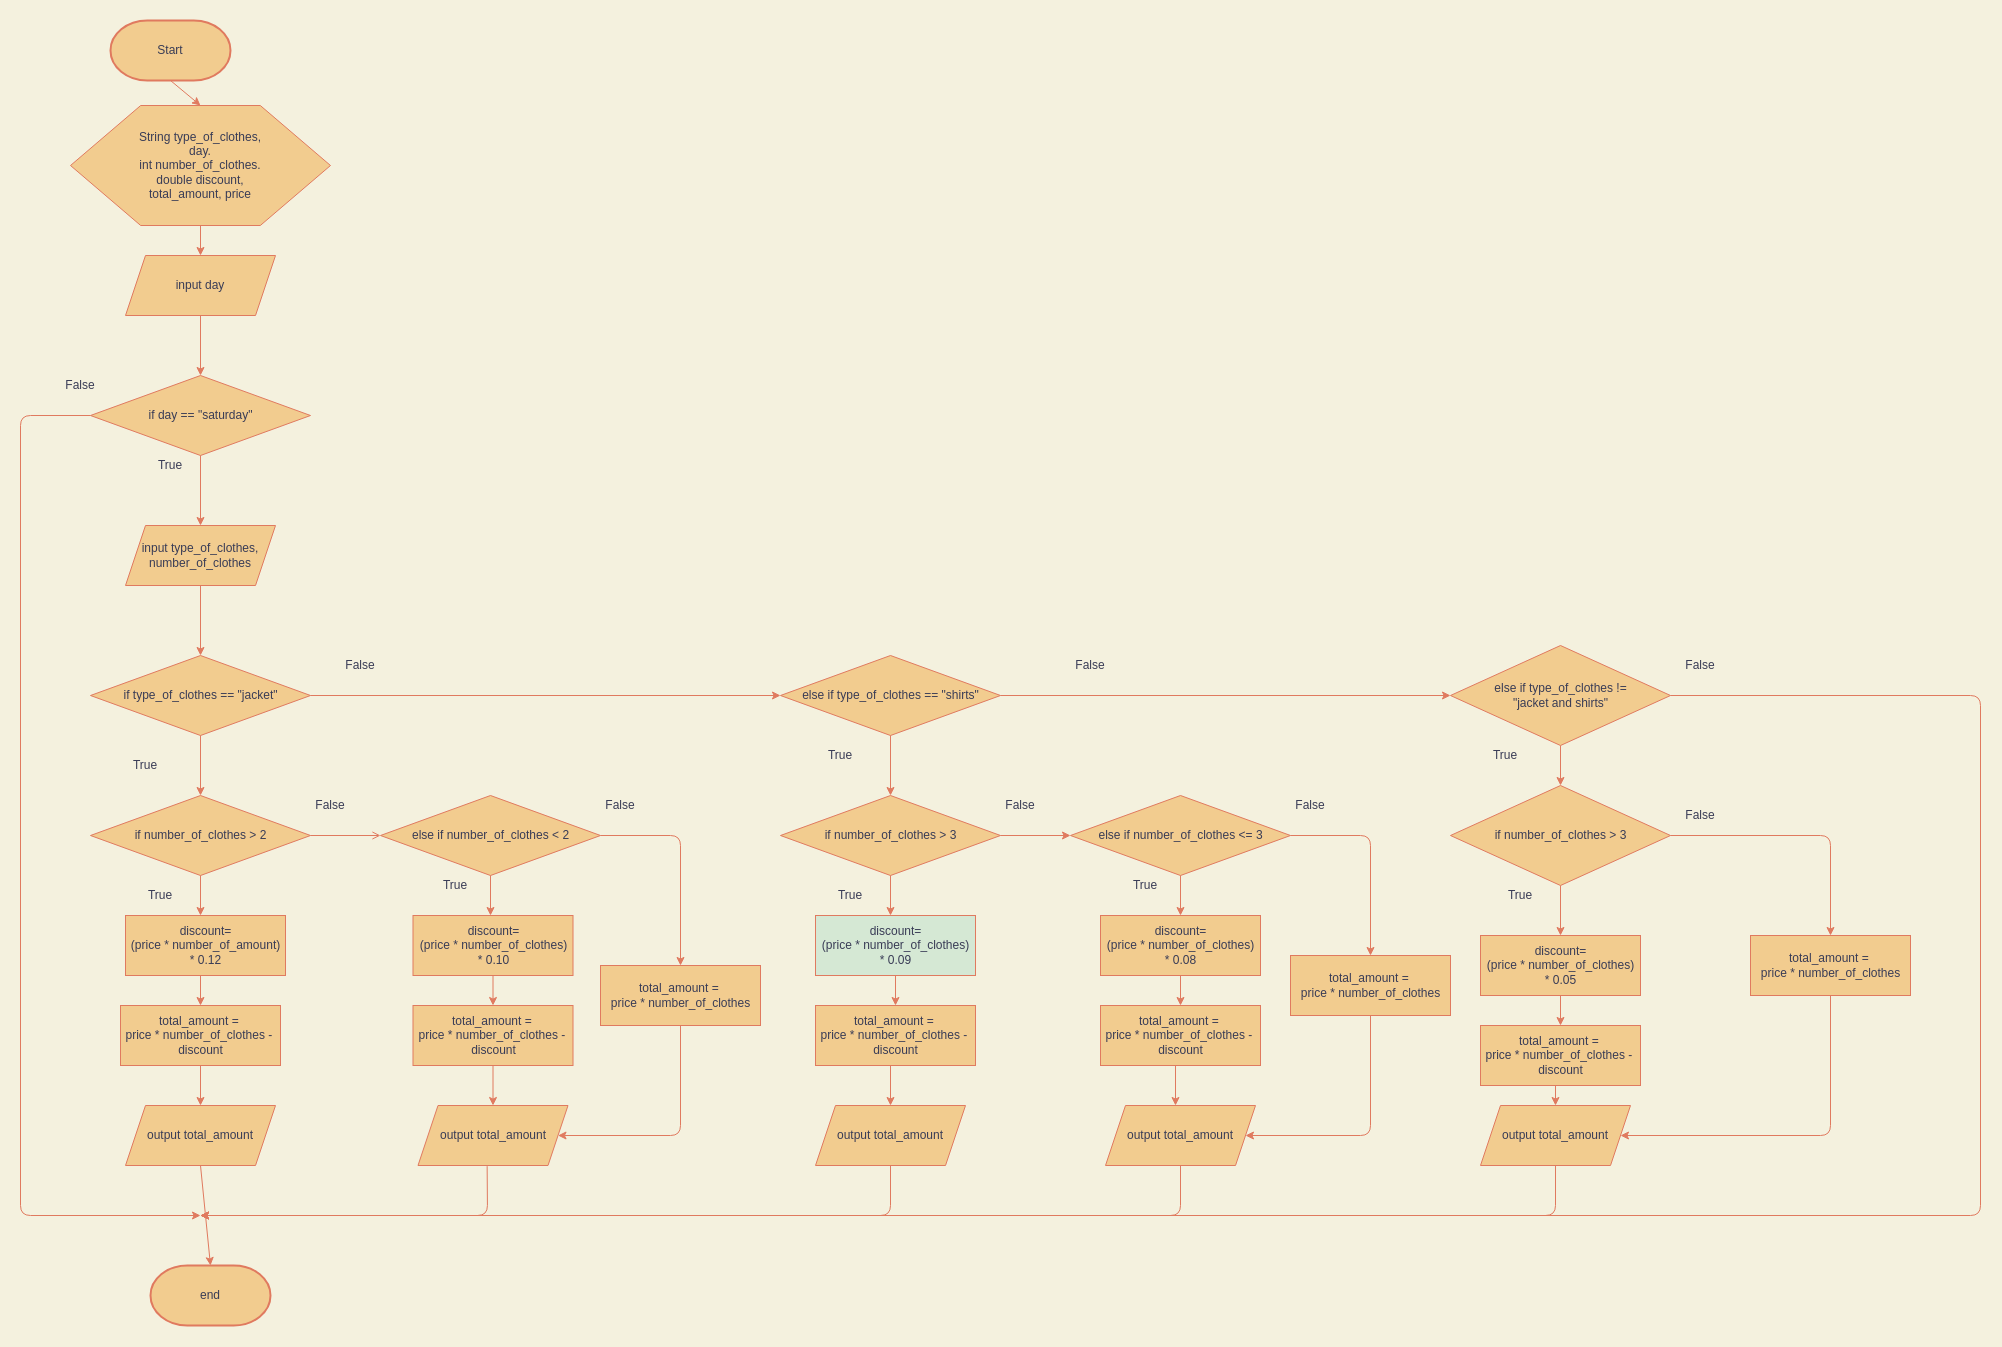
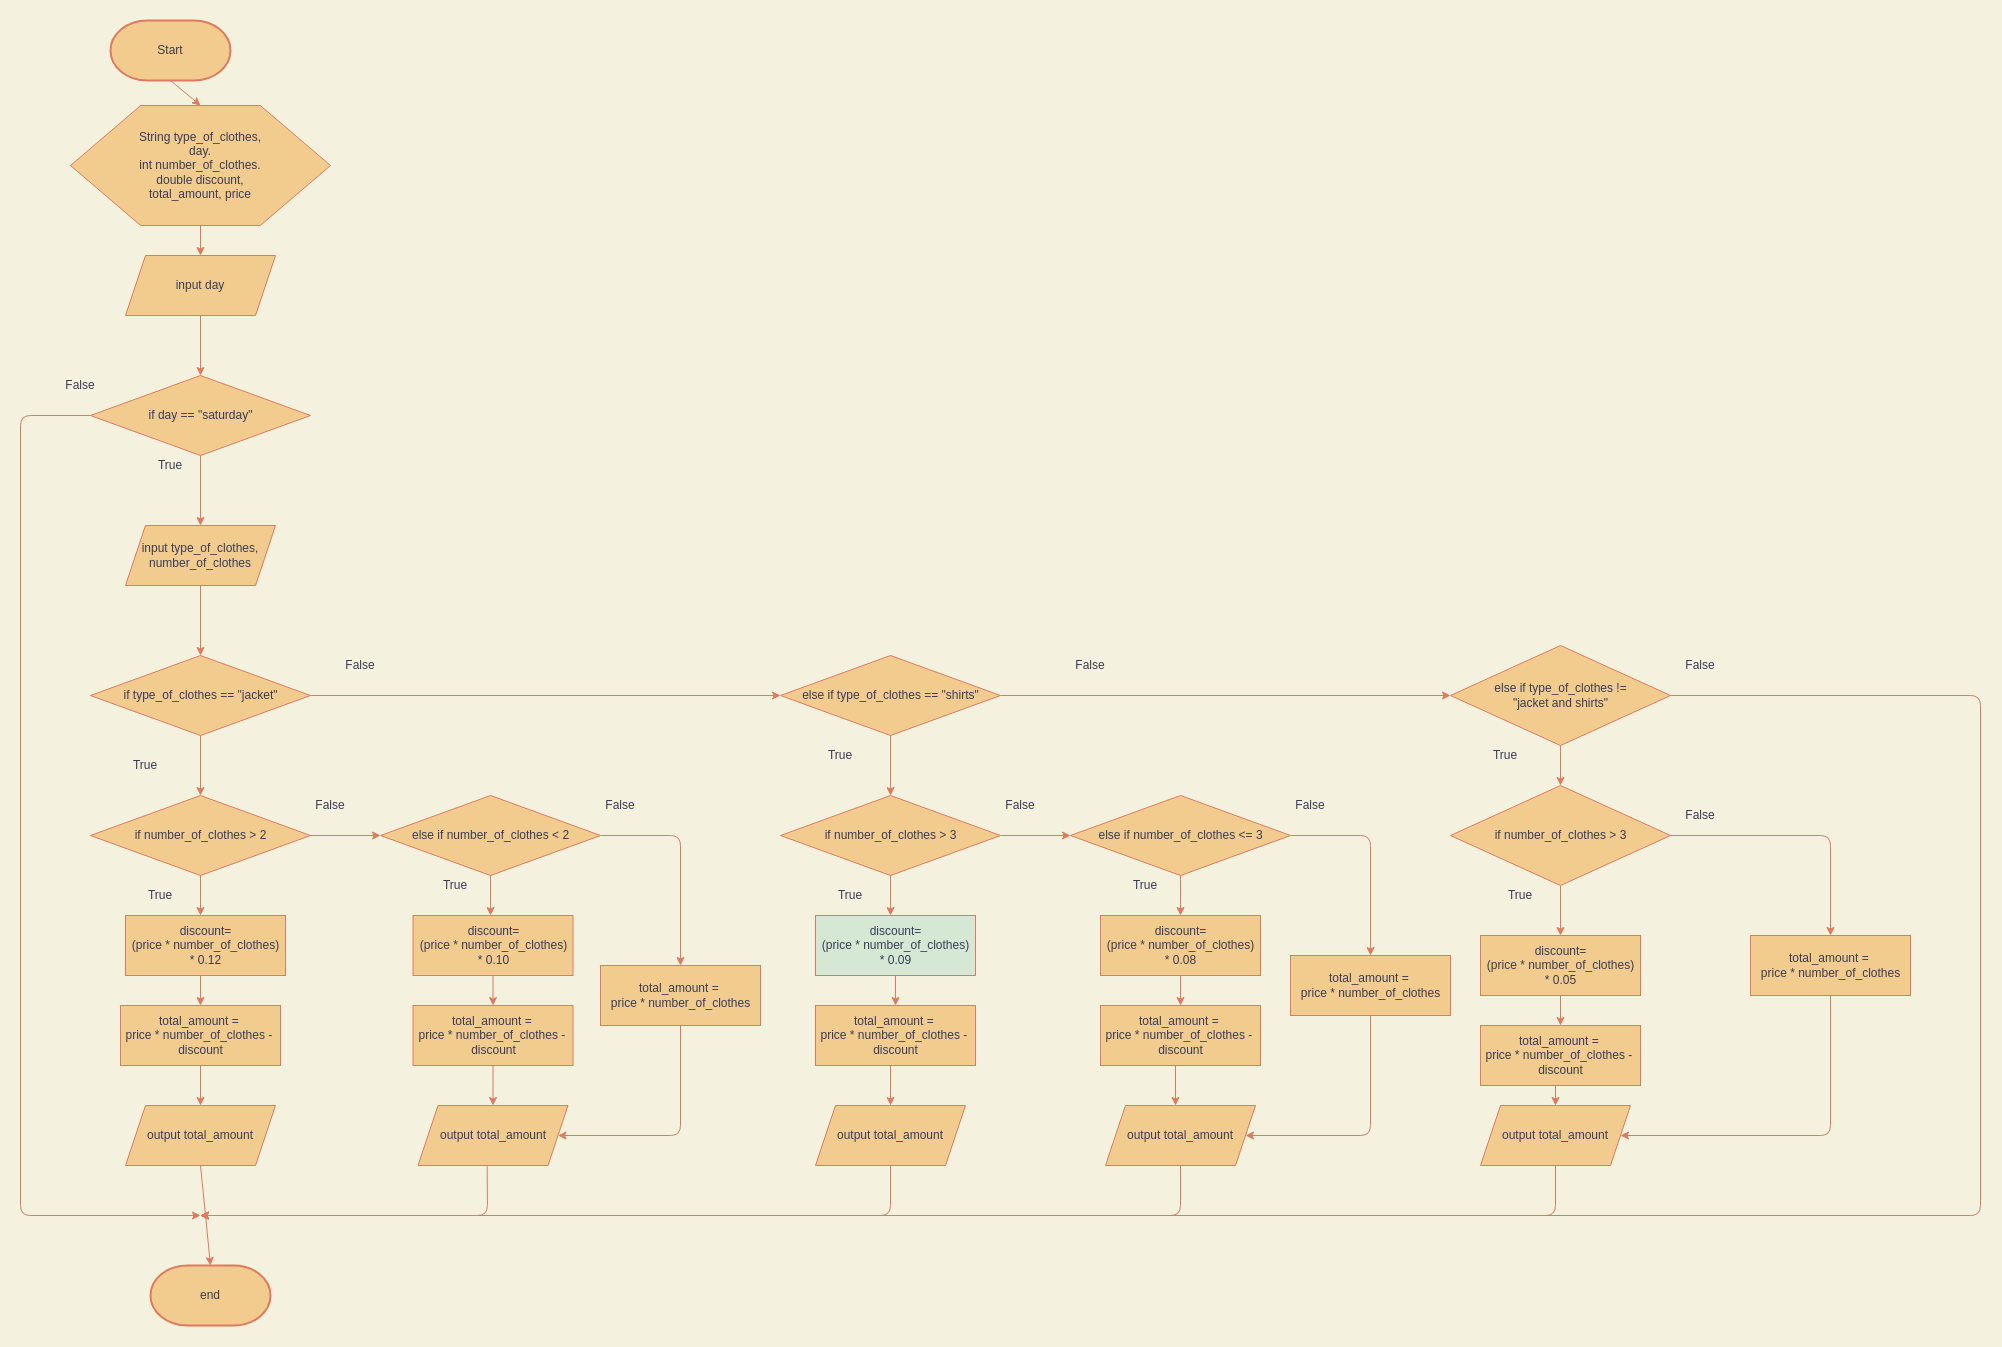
edge "if number_of_clothes > 2" -> "else if number_of_clothes < 2": arrowhead open -> classic
node "discount= (price * number_of_amount) * 0.12": label "discount= (price * number_of_amount) * 0.12" -> "discount= (price * number_of_clothes) * 0.12"
